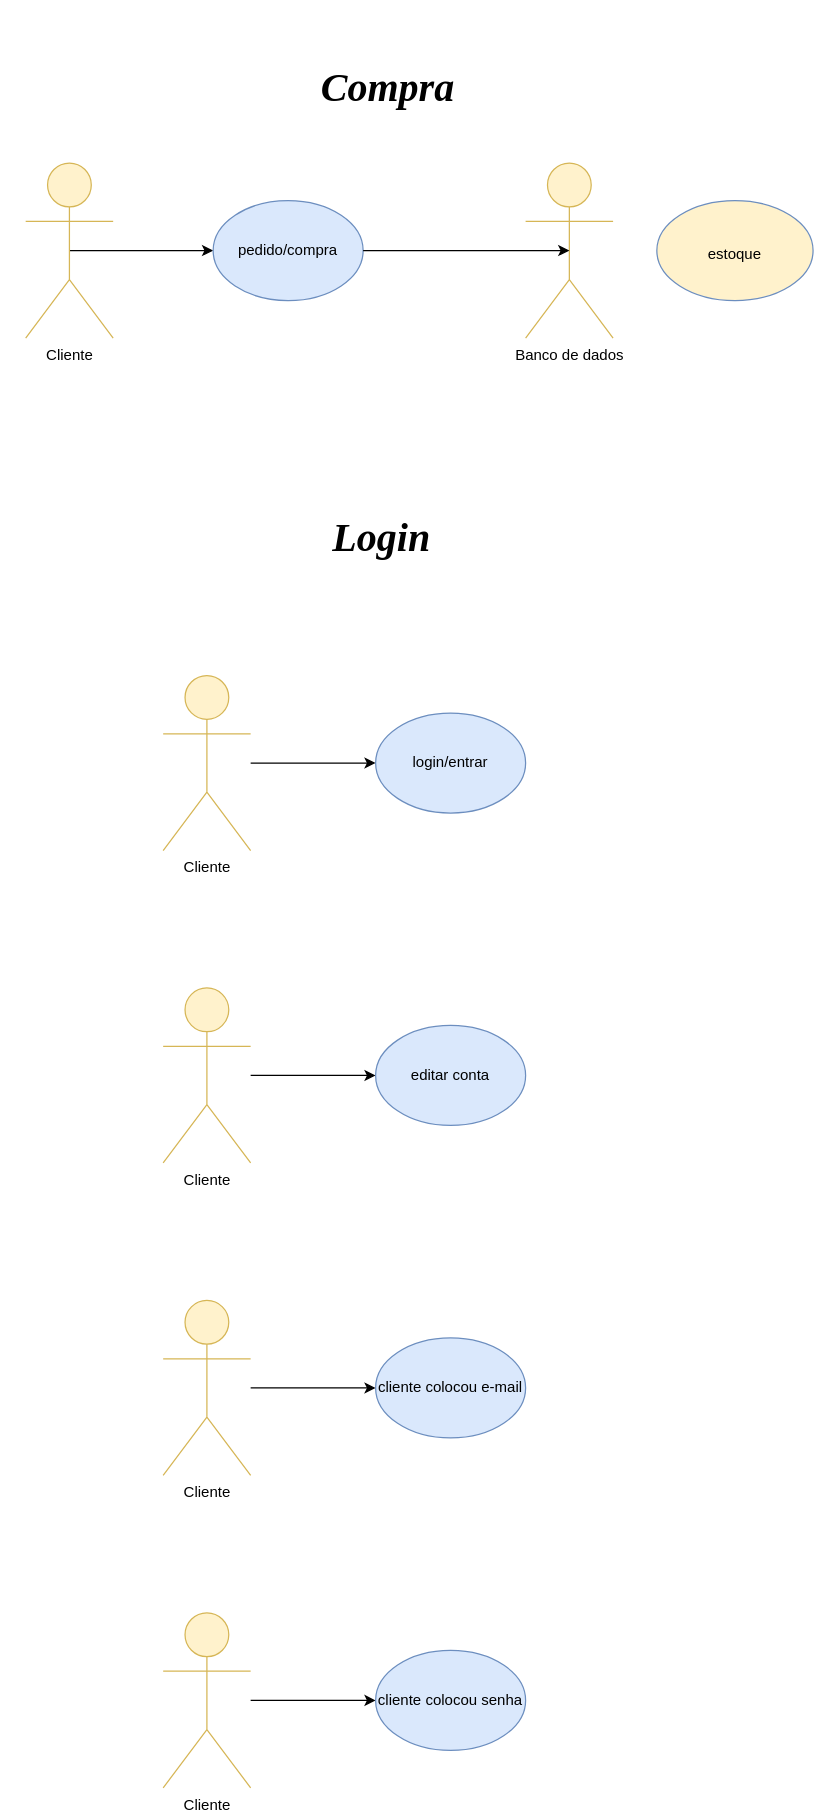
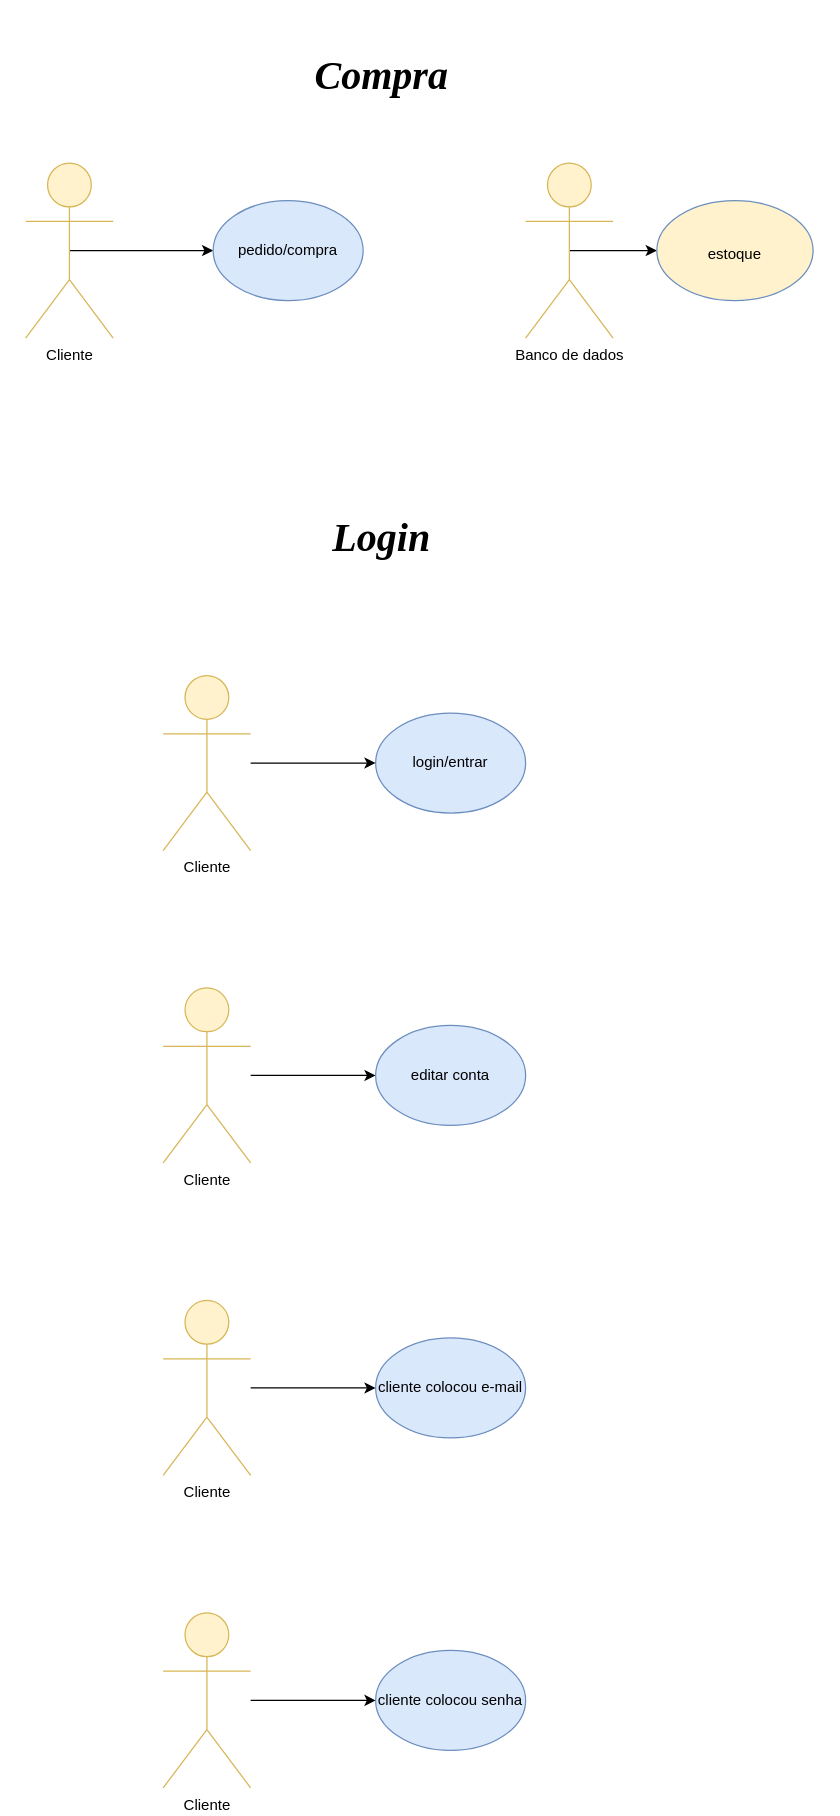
node "Compra": moved (388, 88) -> (382, 76)
edge "pedido/compra" -> "Banco de dados": removed
edge "Banco de dados" -> "estoque": added
